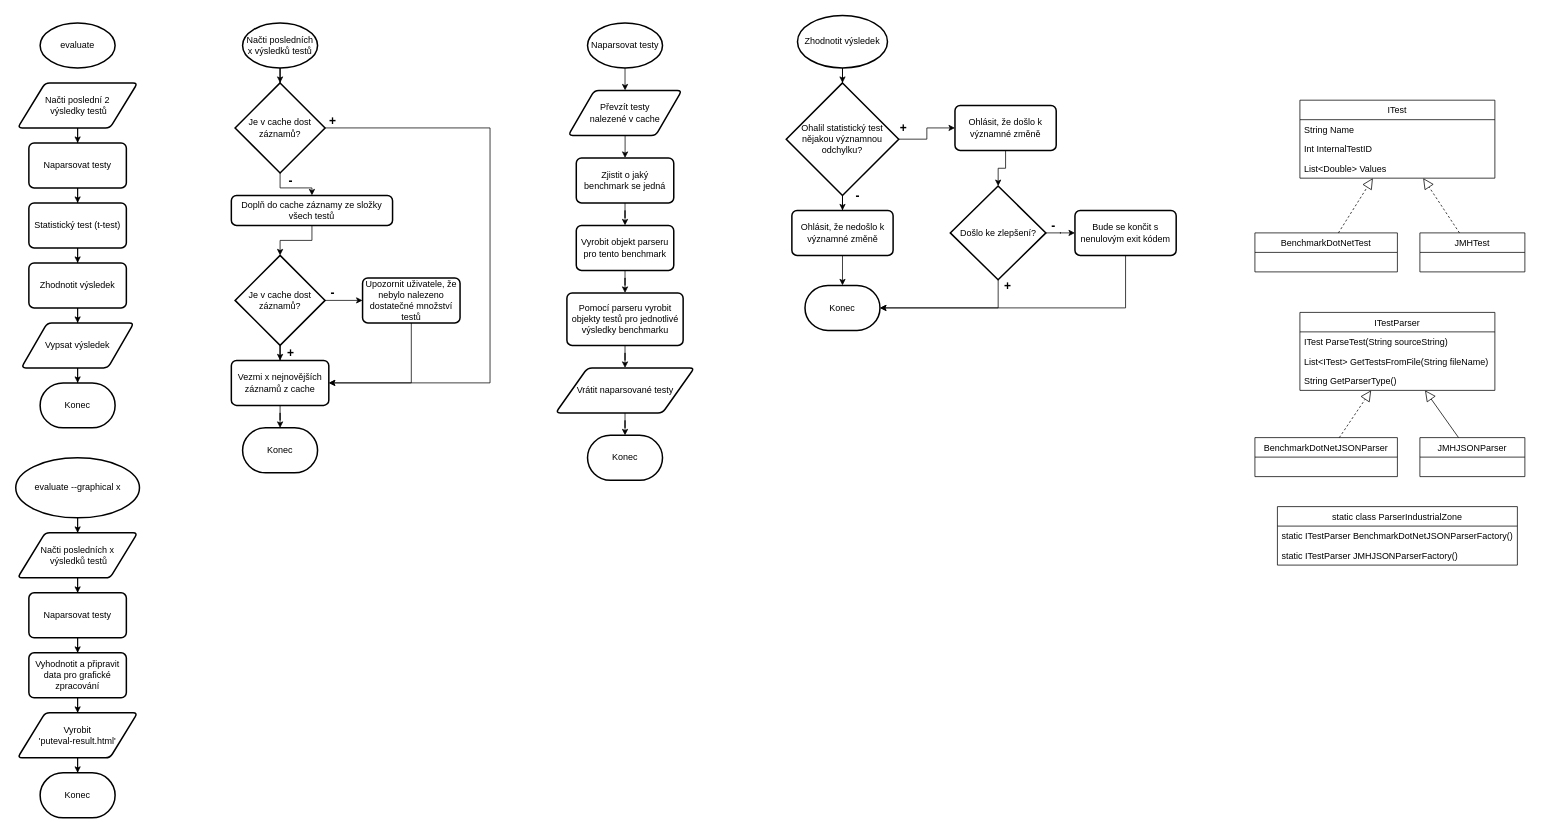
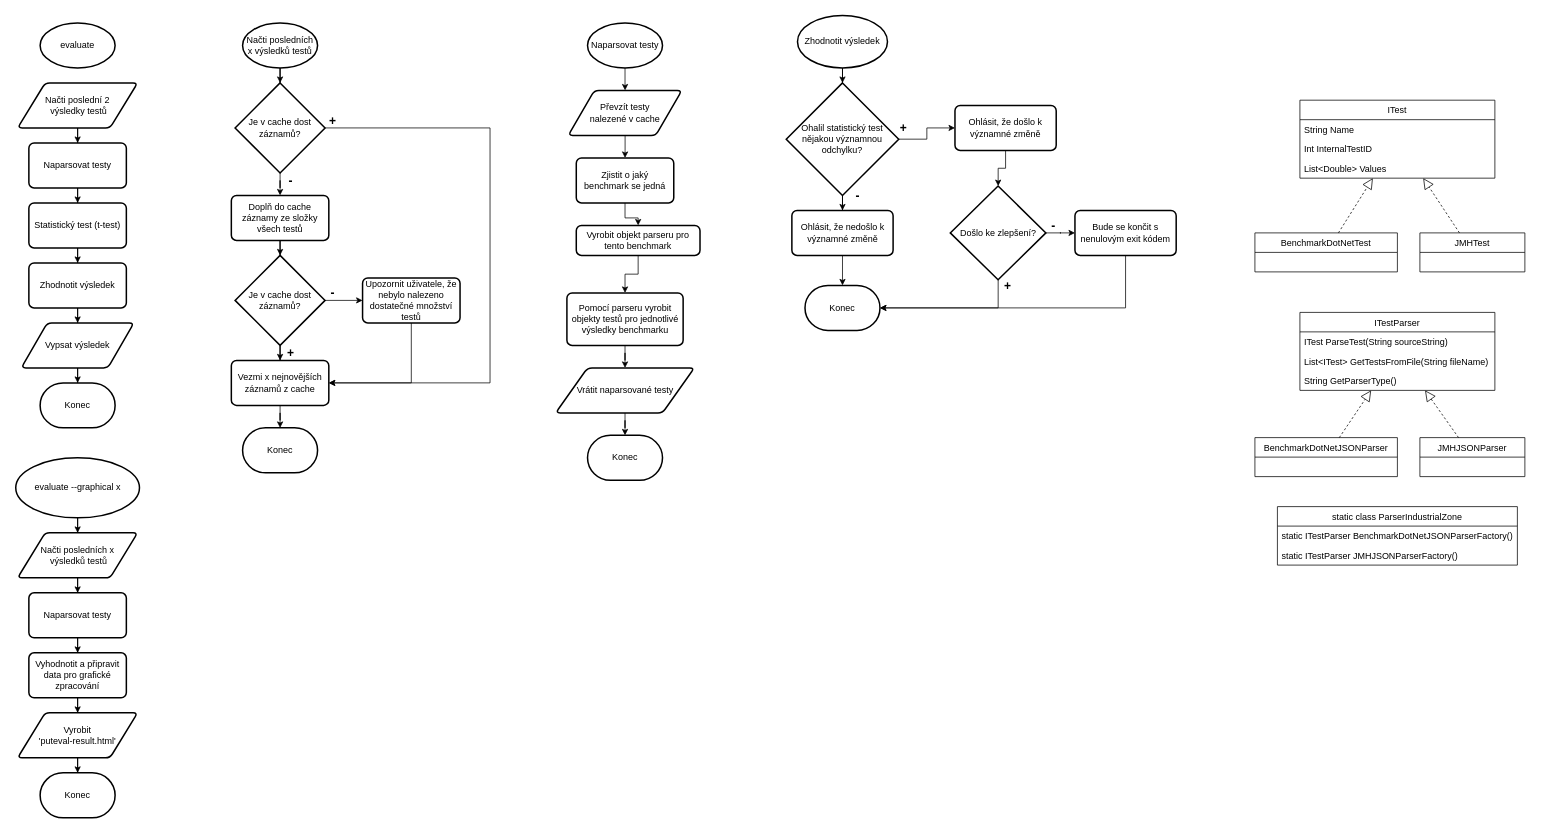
node "Doplň do cache záznamy ze složky všech testů": size 161x30 -> 98x45
node "Vyrobit objekt parseru pro tento benchmark": size 98x45 -> 124x30
edge "JMHJSONParser" -> "ITestParser": style solid -> dashed
